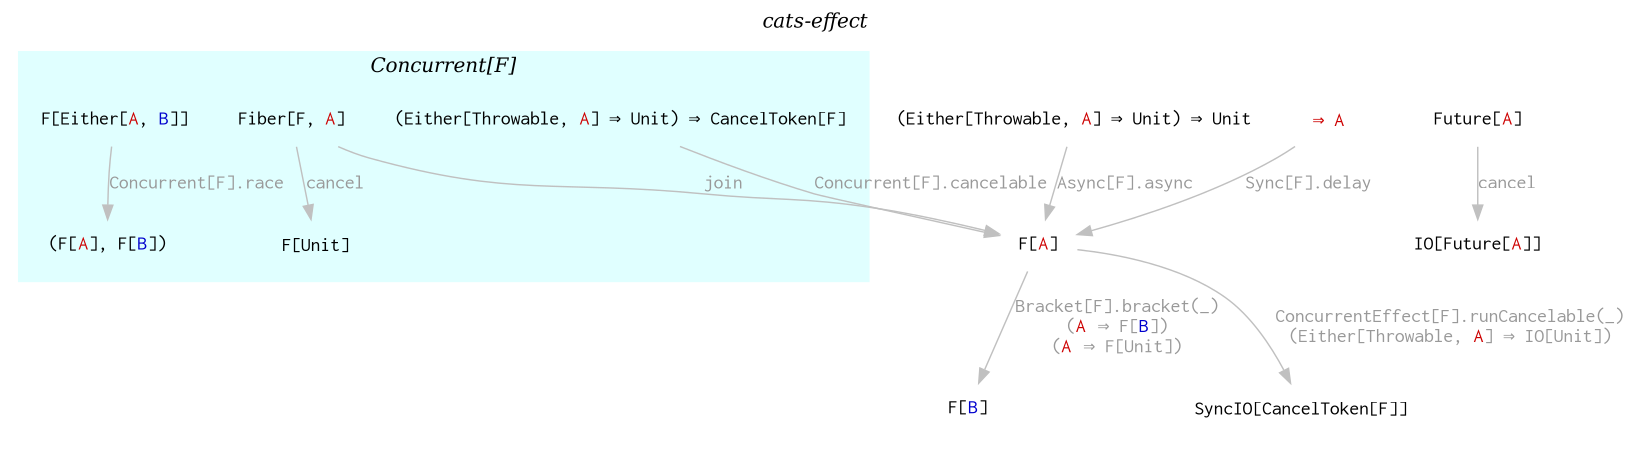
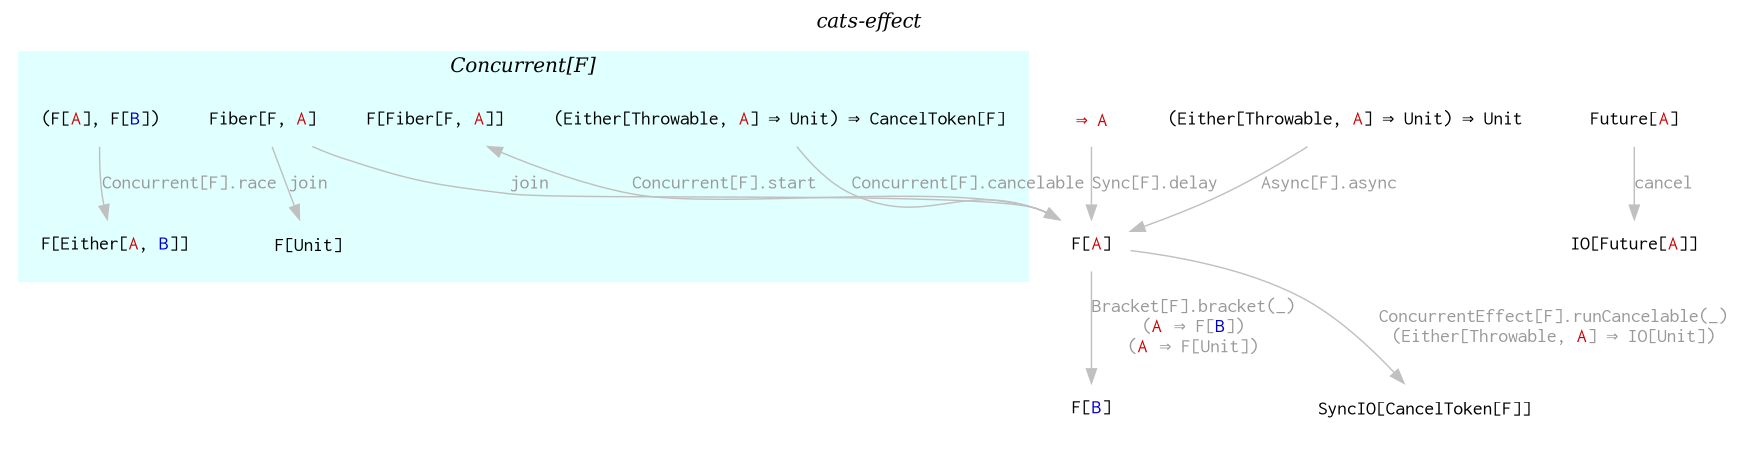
node "F[Fiber[F,": added
edge "F[Either[" -> "(F[": reversed
edge "Fiber[F," -> "F[Unit]": label "cancel" -> "join"
